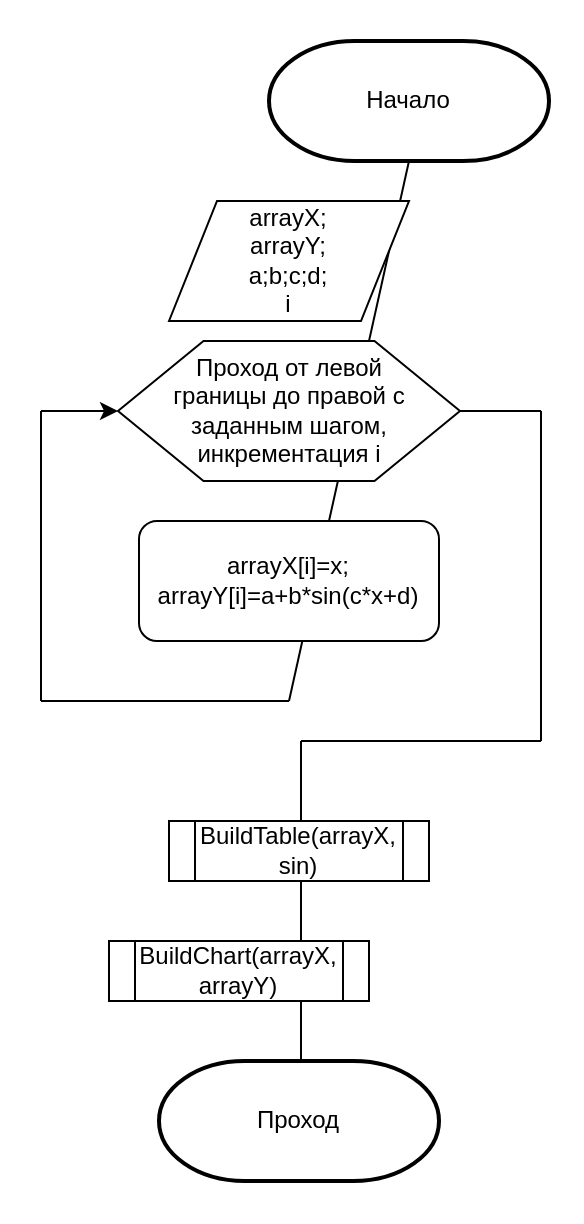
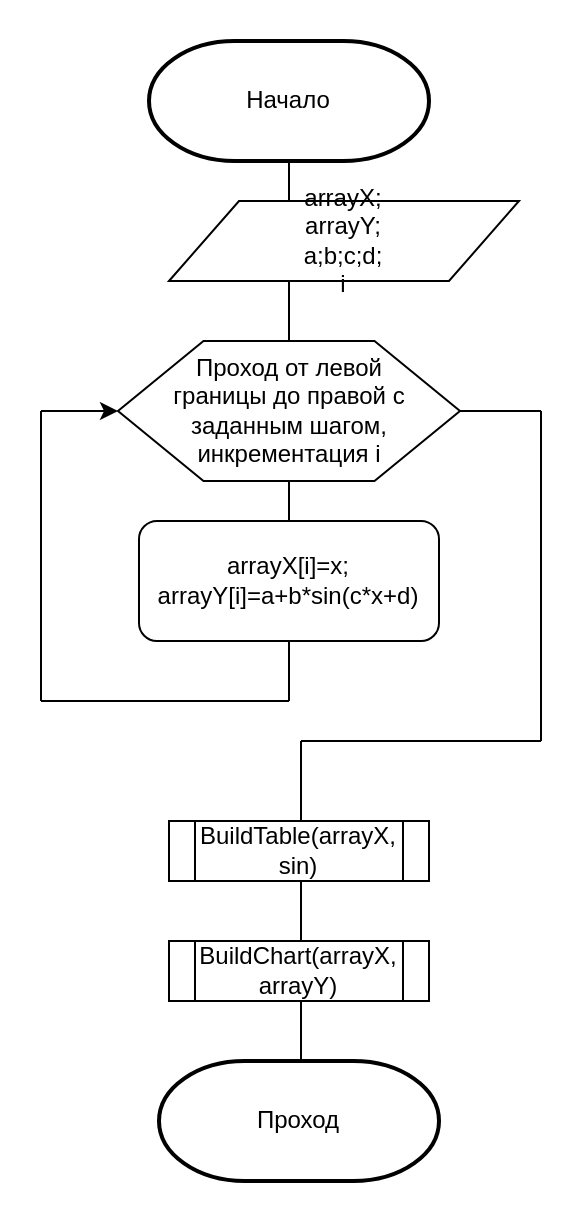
node "Начало": moved (409, 101) -> (289, 101)
node "arrayX; arrayY; a;b;c;d; i": size 240x120 -> 350x80
node "BuildChart(arrayX, arrayY)": moved (239, 971) -> (299, 971)
